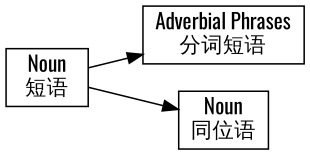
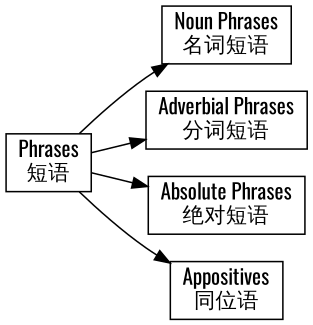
node "Noun Phrases 名词短语": added
node "Noun 短语": label "Noun 短语" -> "Phrases 短语"
node "Noun 同位语": label "Noun 同位语" -> "Appositives 同位语"
node "Absolute Phrases 绝对短语": added
